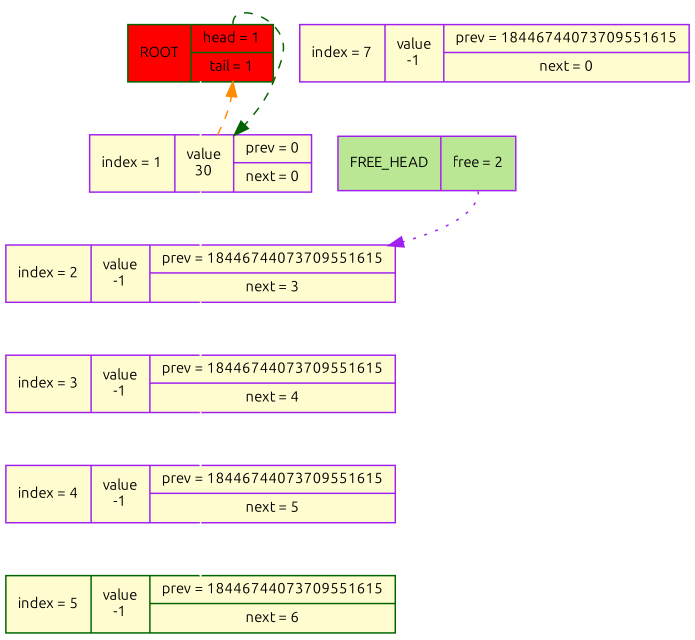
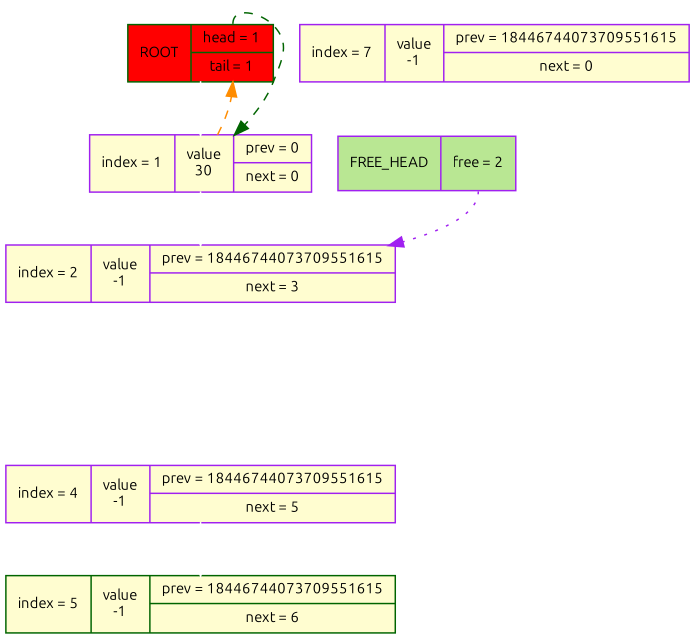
node "index = 3": removed
